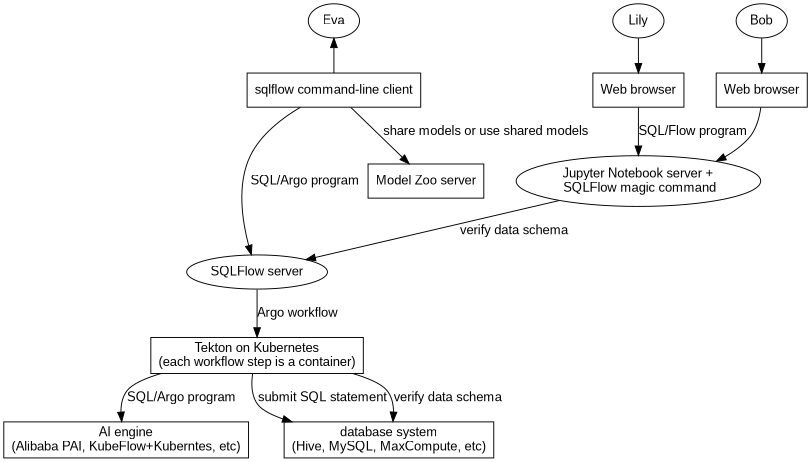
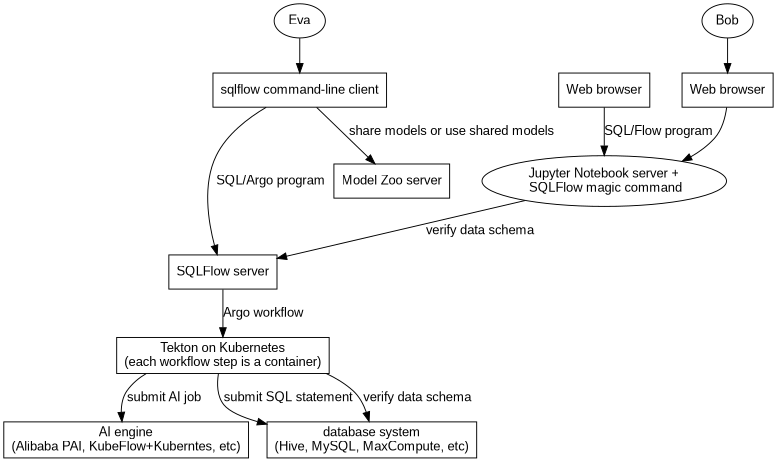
node "Lily": removed
edge "sqlflow command-line client" -> "Eva": reversed
node "SQLFlow server": shape ellipse -> box
edge "Tekton on Kubernetes (each workflow step is a container)" -> "AI engine (Alibaba PAI, KubeFlow+Kuberntes, etc)": label "SQL/Argo program" -> "submit AI job"
